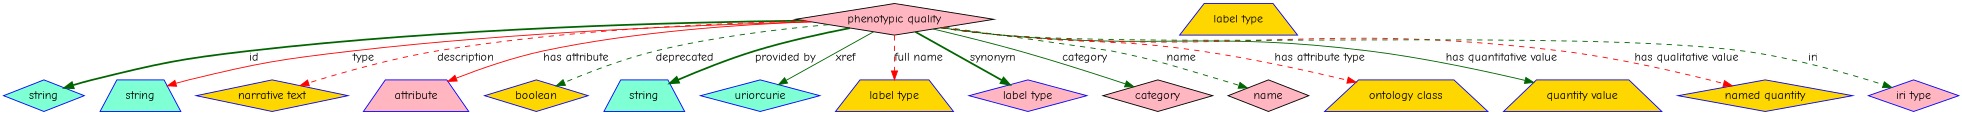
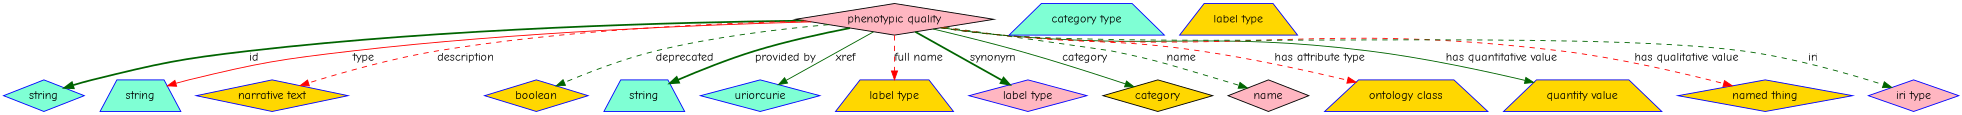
node "category type": added
node "attribute": removed
node "category": fillcolor lightpink -> gold
node "named quantity": label "named quantity" -> "named thing"
